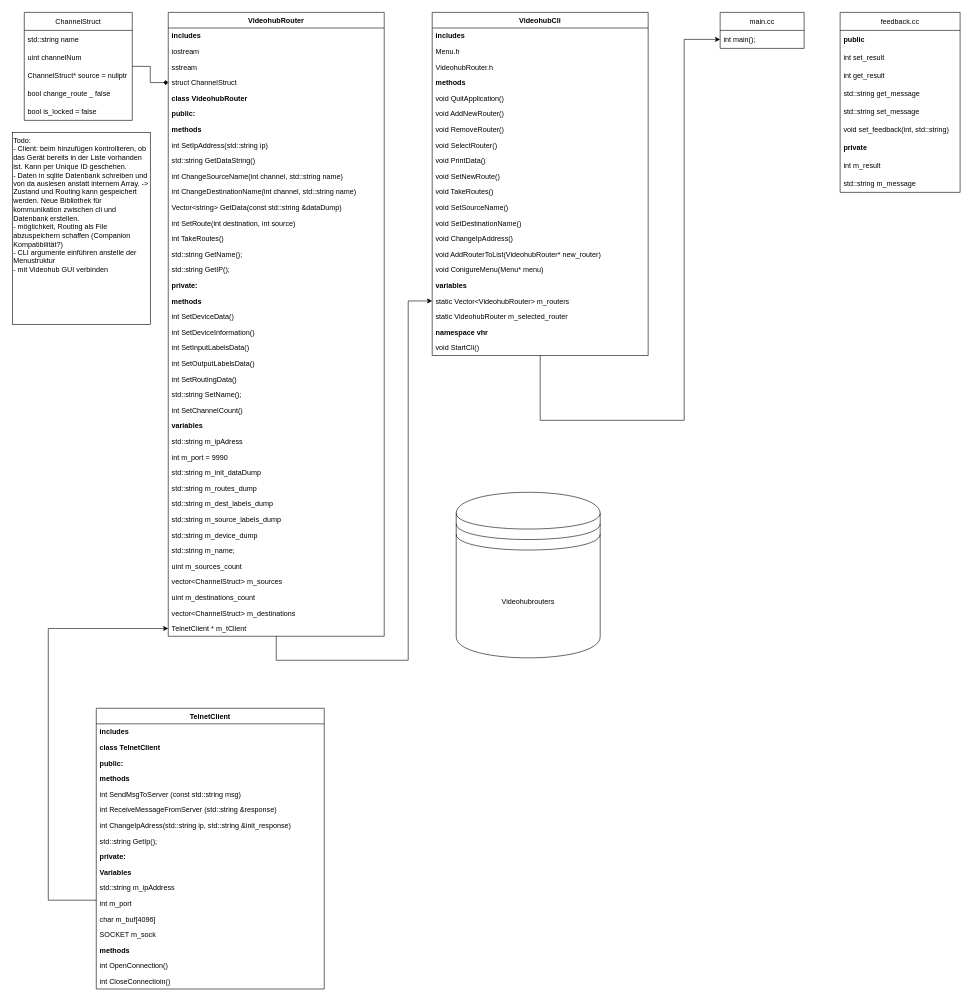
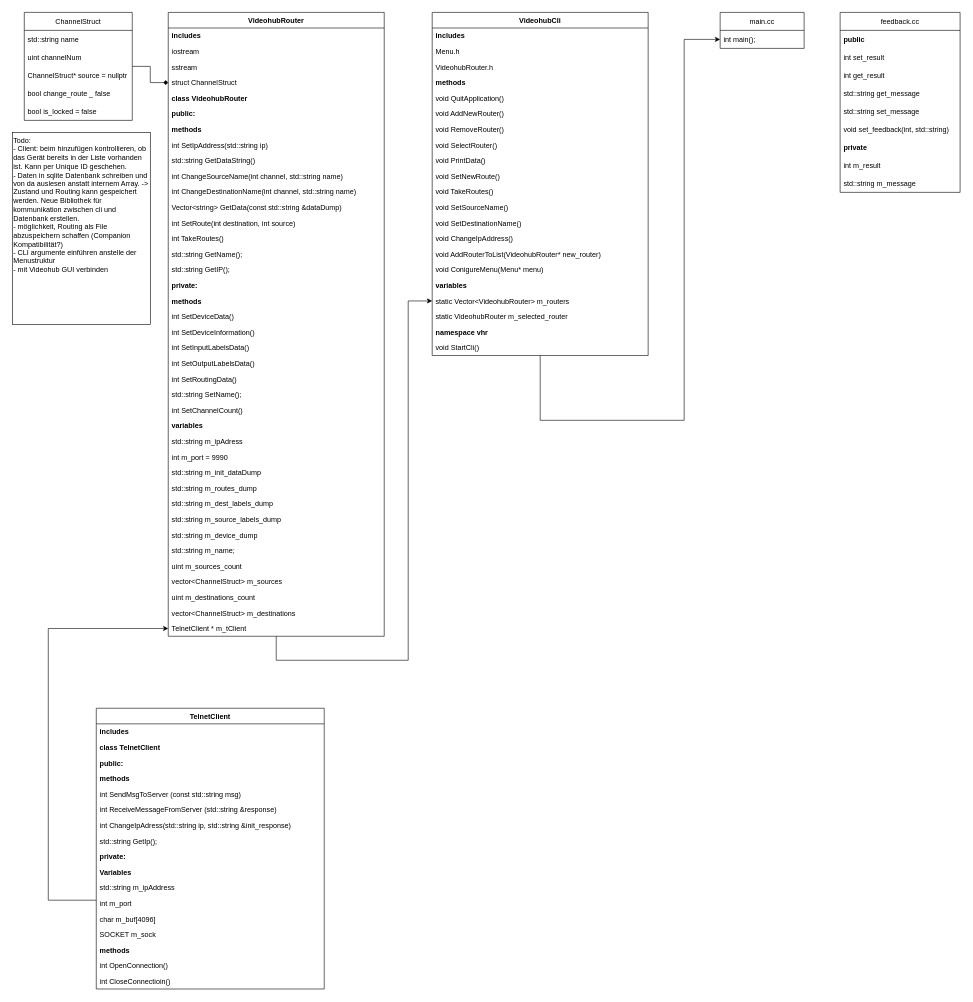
node "Videohubrouters": removed
